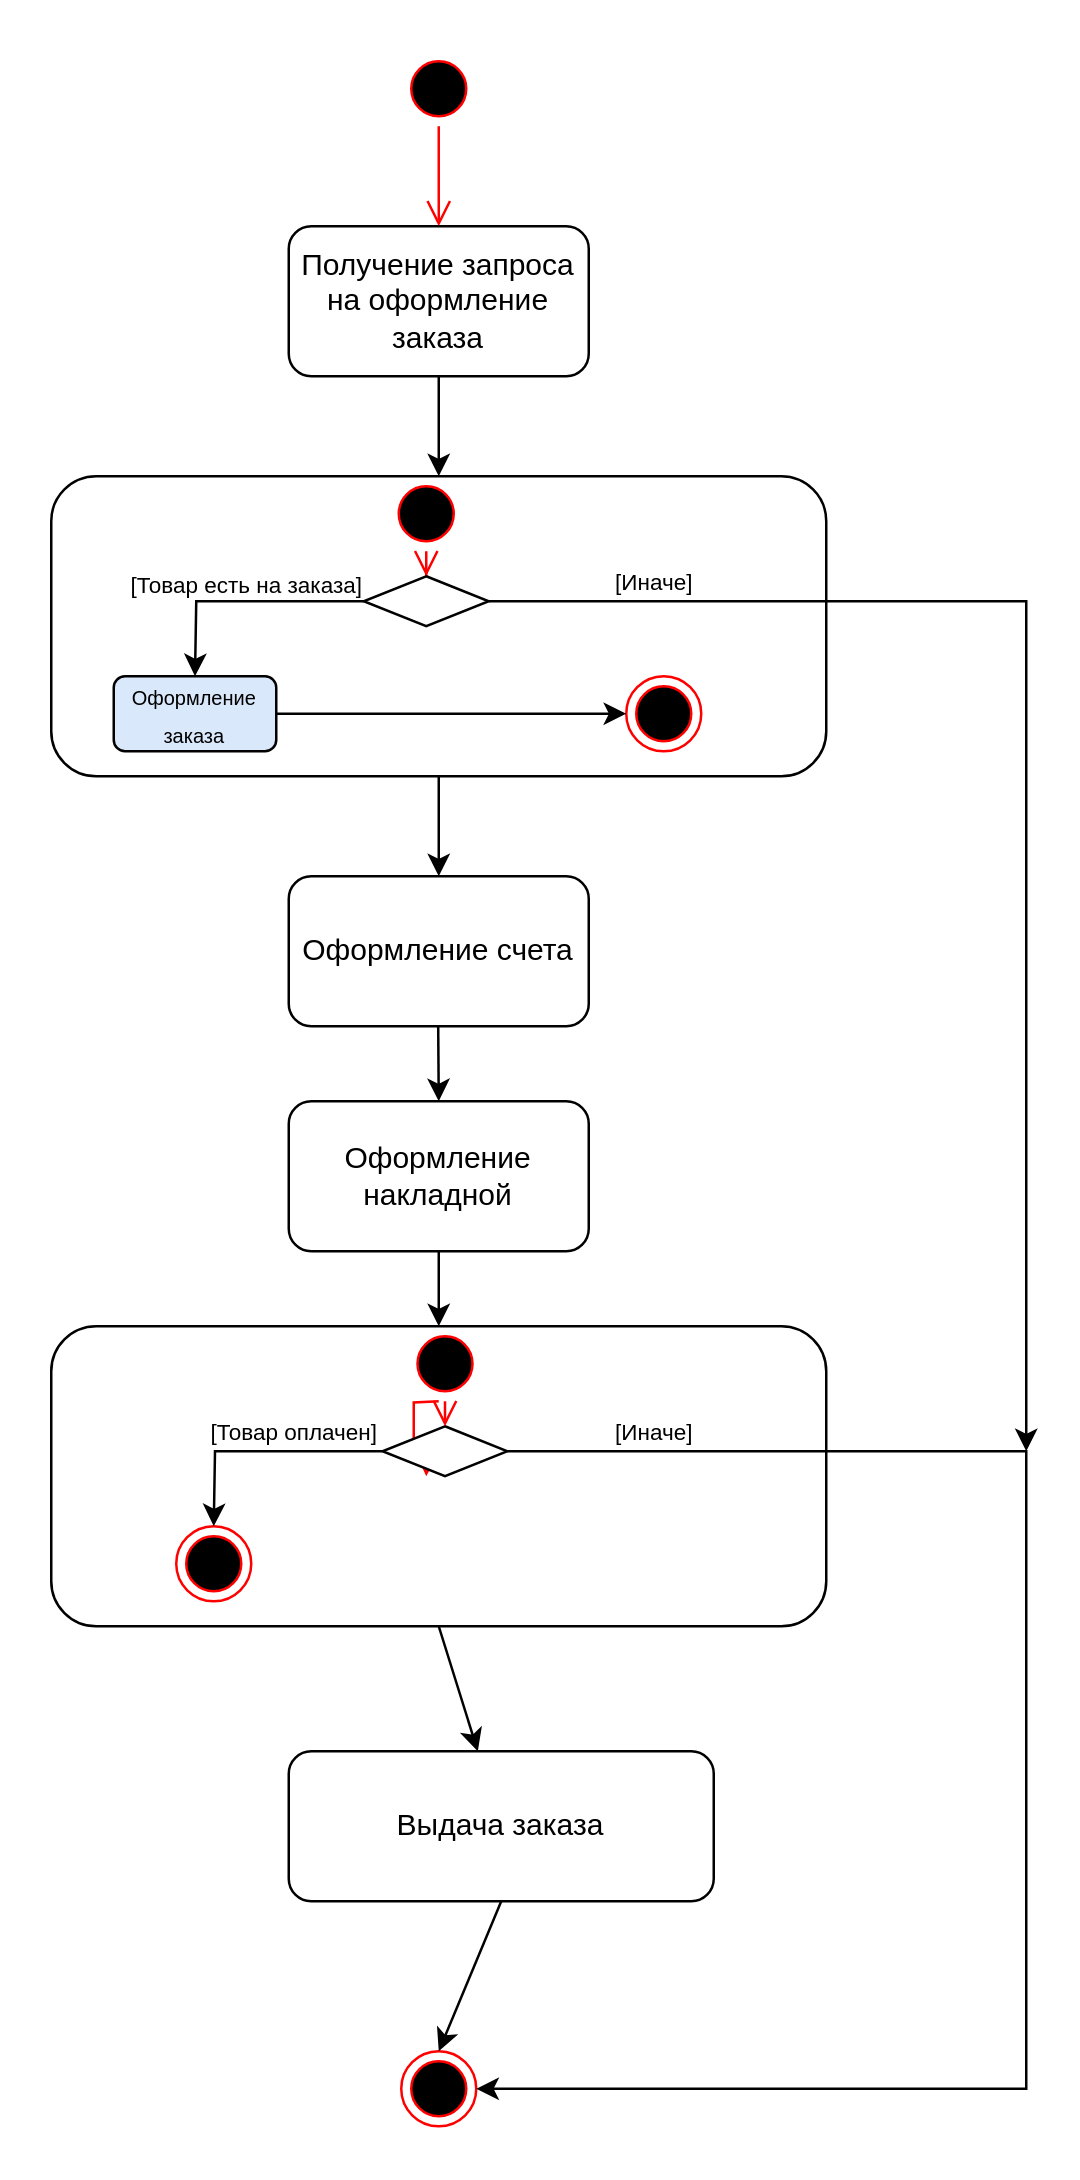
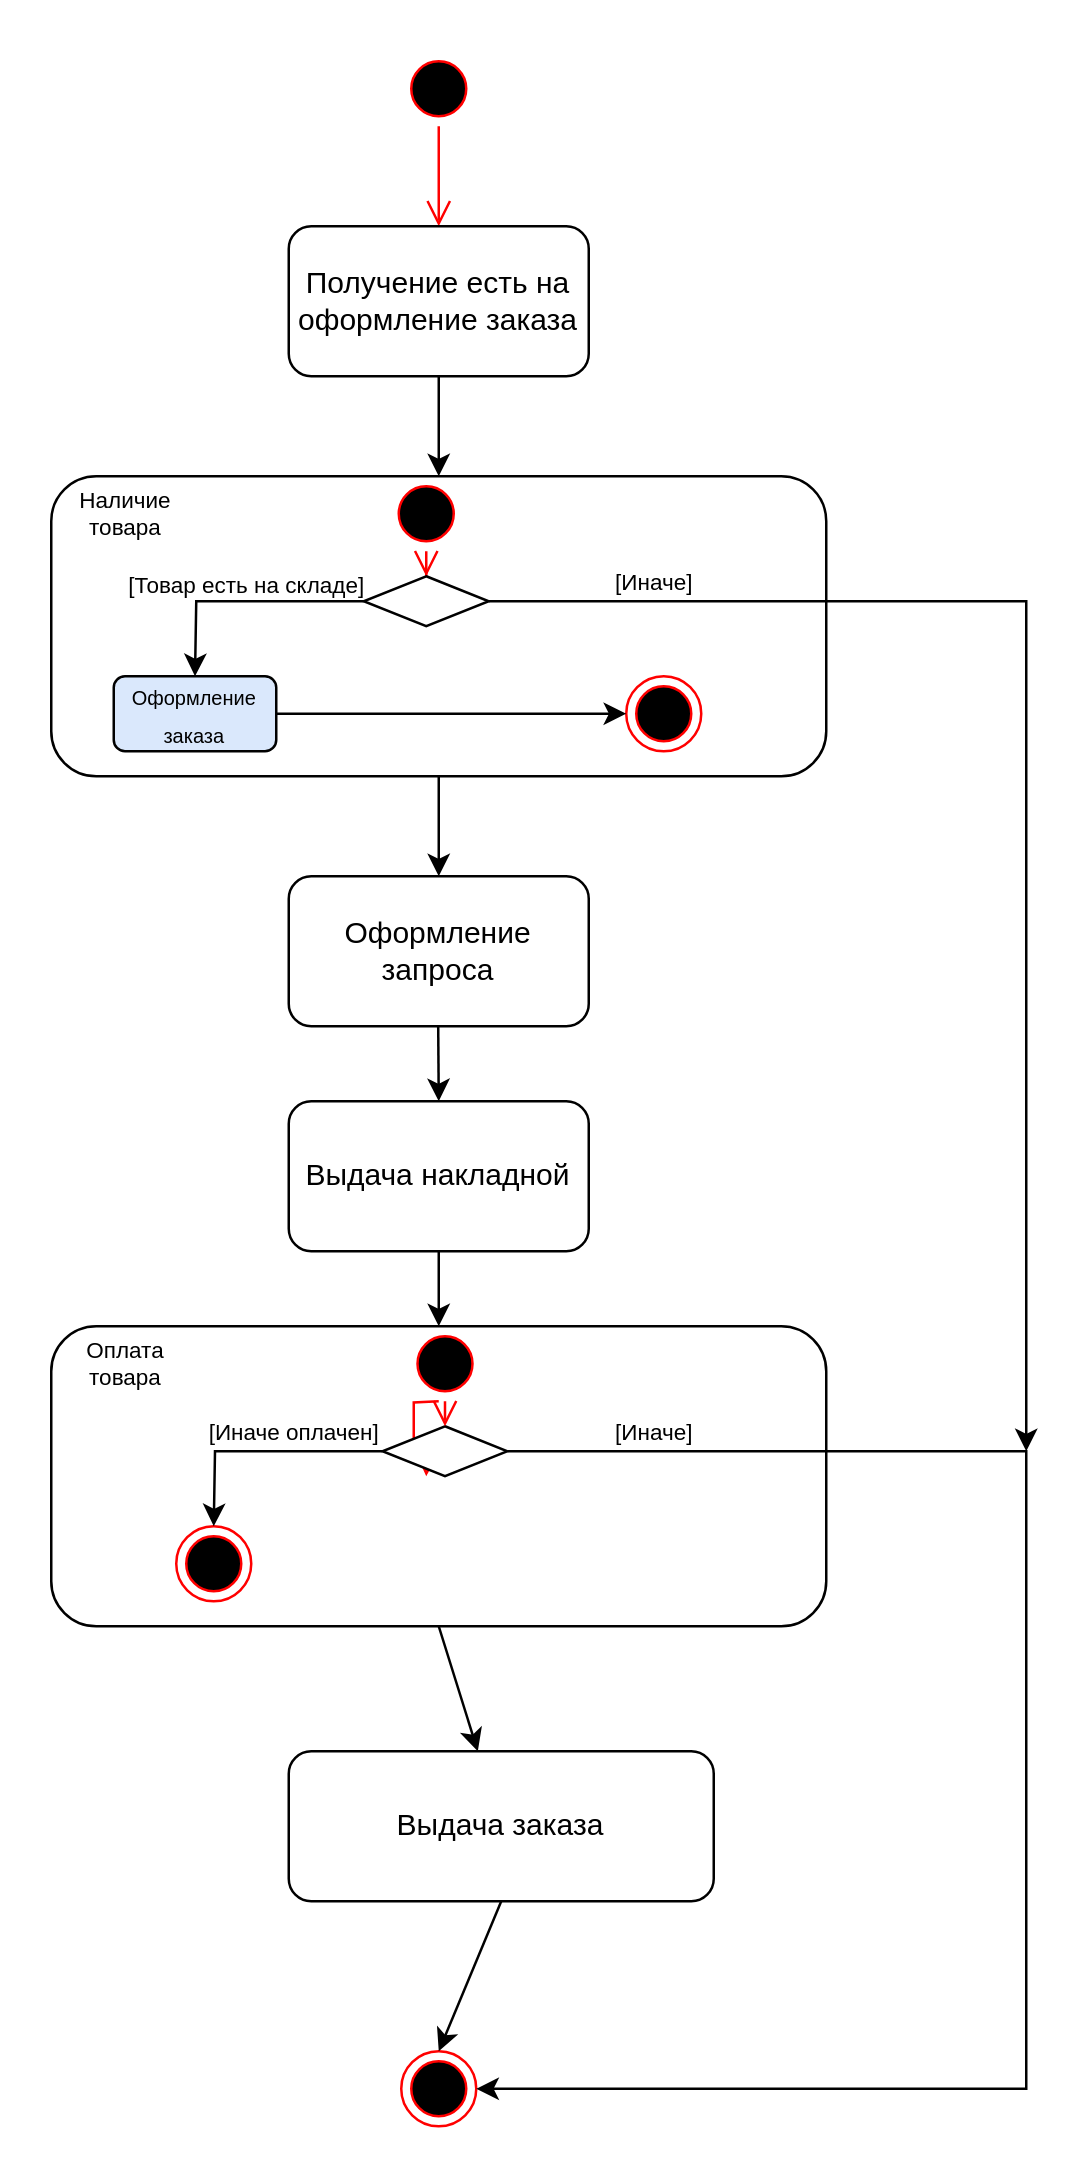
node "Получение запроса на оформление заказа": label "Получение запроса на оформление заказа" -> "Получение есть на оформление заказа"
node "Наличие товара": added
node "[Товар есть на заказа]": label "[Товар есть на заказа]" -> "[Товар есть на складе]"
node "Оформление счета": label "Оформление счета" -> "Оформление запроса"
node "Оформление накладной": label "Оформление накладной" -> "Выдача накладной"
node "Оплата товара": added
node "[Товар оплачен]": label "[Товар оплачен]" -> "[Иначе оплачен]"
